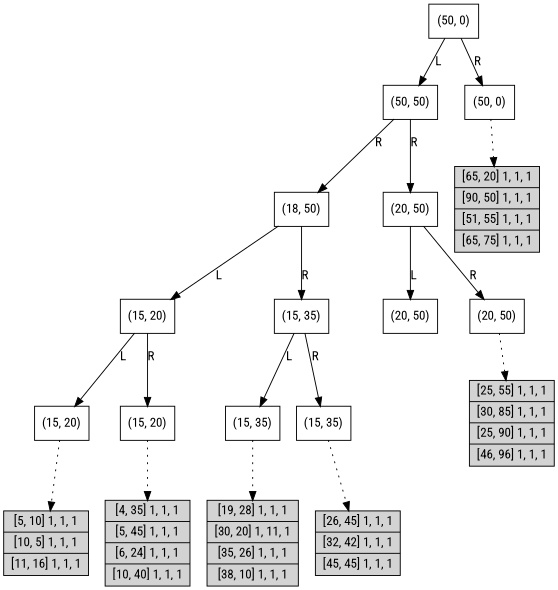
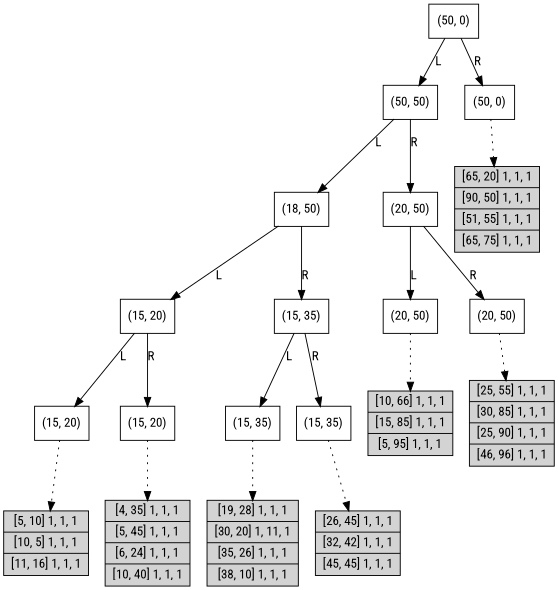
edge "(50, 50)" -> "(18, 50)": label "R" -> "L"
node "[10, 66] 1, 1, 1": added
